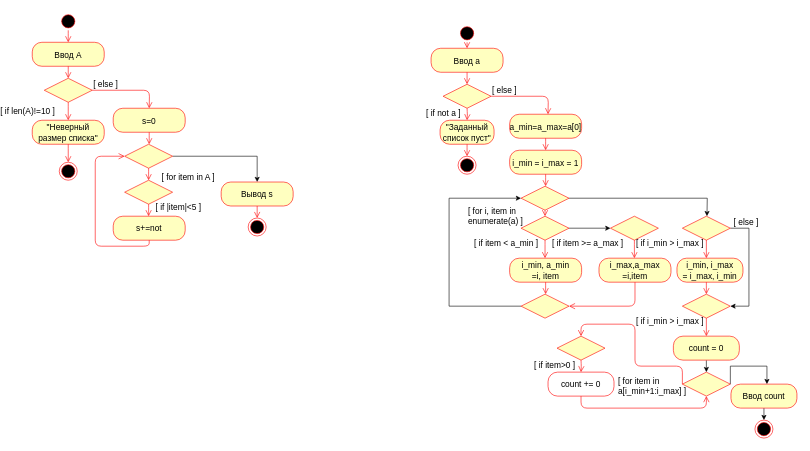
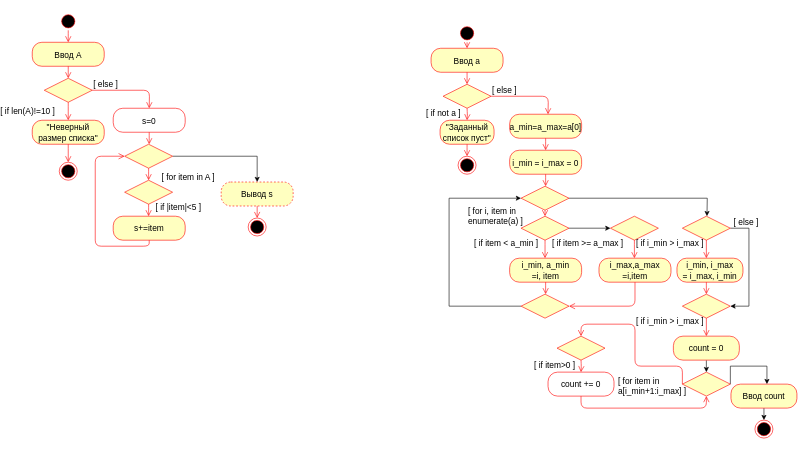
node "s=0": fillcolor #ffffc0 -> #ffffff
node "i_min = i_max = 1": label "i_min = i_max = 1" -> "i_min = i_max = 0"
node "Вывод s": style solid -> dashed
node "s+=not": label "s+=not" -> "s+=item"
